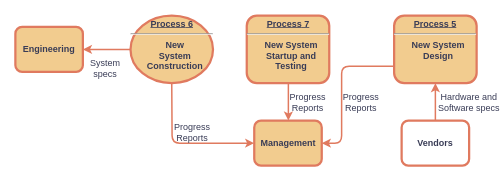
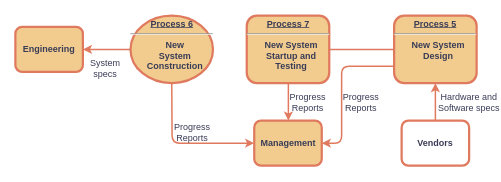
edge "Process 7 New System Startup and Testing" -- "Process 5 New System Design": added
